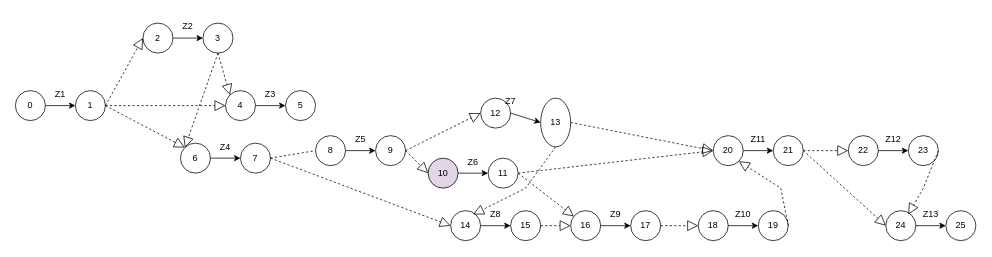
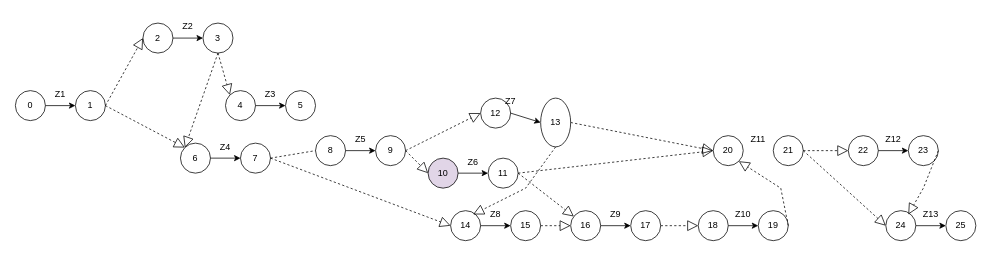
edge "1" -> "4": removed
edge "20" -> "21": removed
